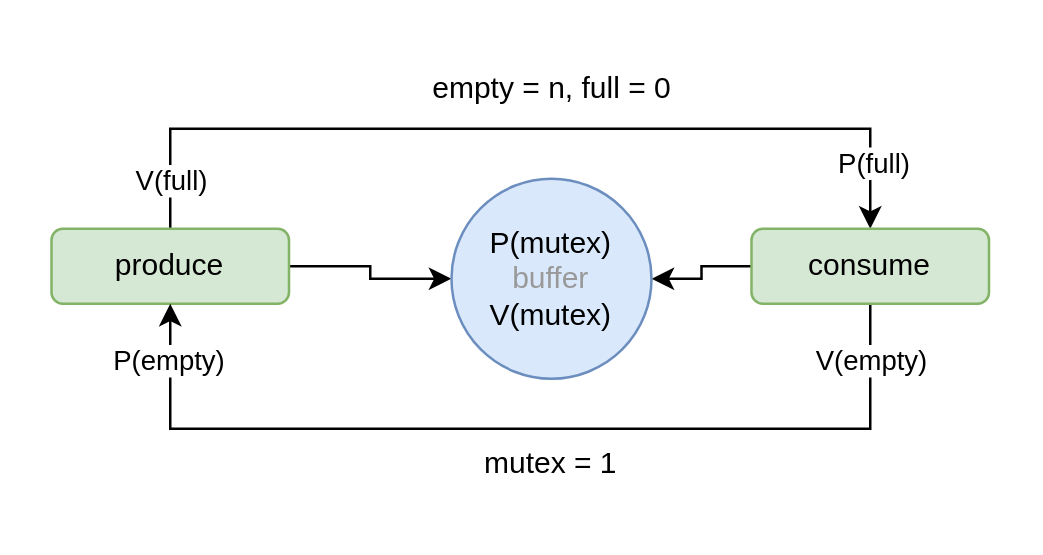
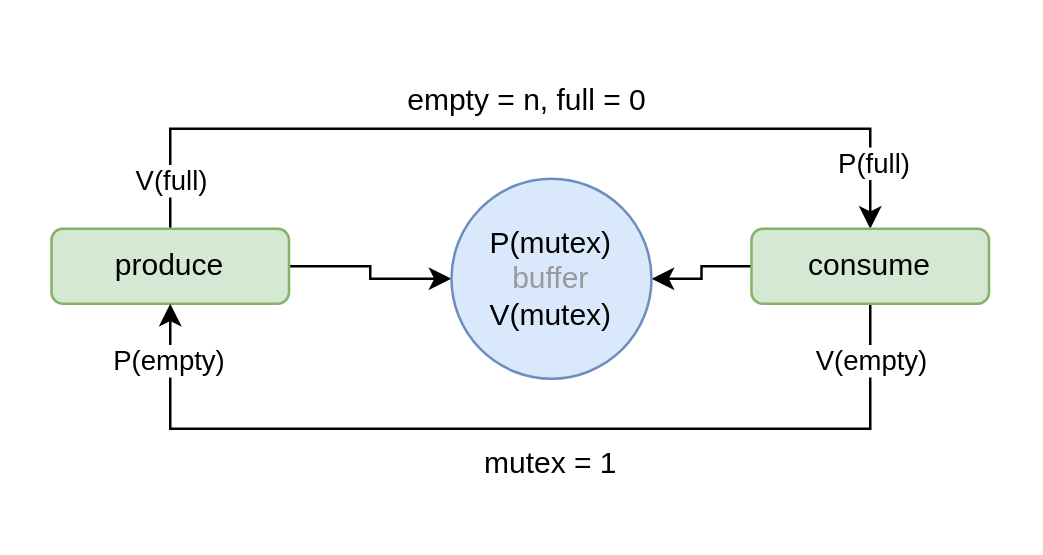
node "empty = n, full = 0": moved (551, 89) -> (526, 101)
